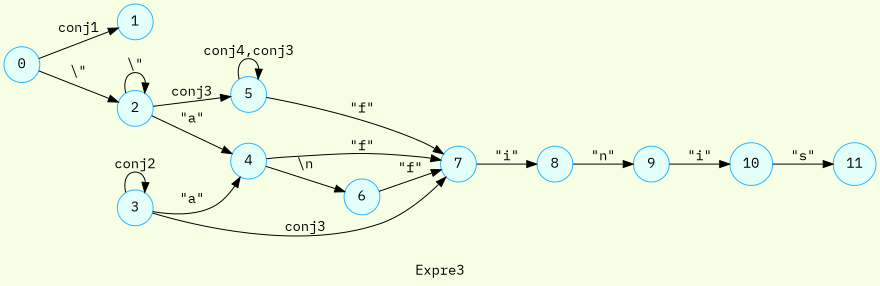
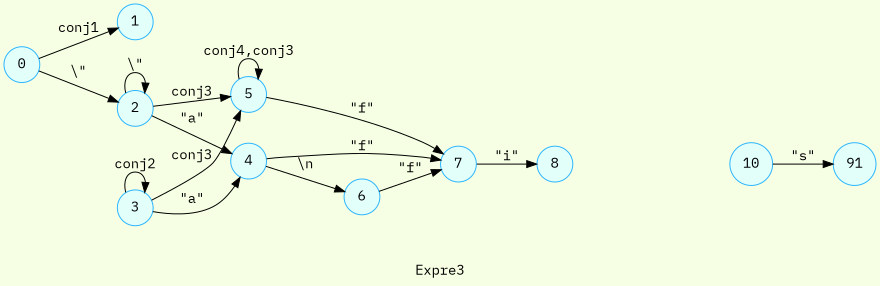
node "9": removed
node "11": label "11" -> "91"
edge "3" -> "7": now "3" -> "5"
